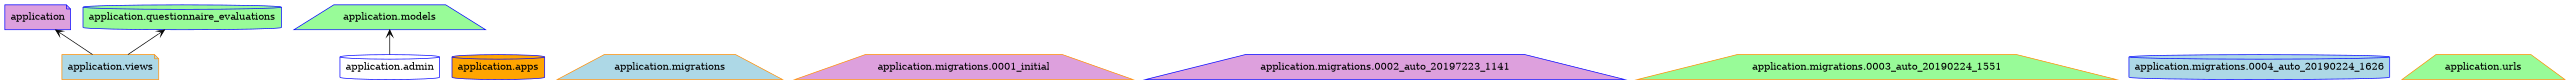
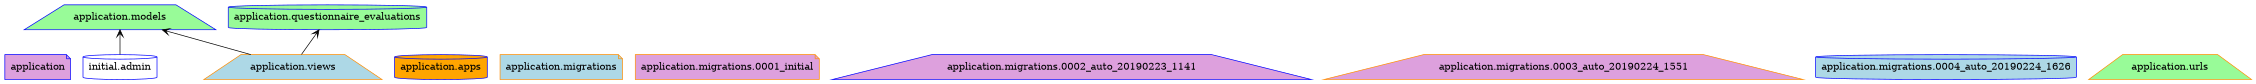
edge "application.views" -> "application": now "application.views" -> "application.models"
node "application.views": shape note -> trapezium
node "application.admin": label "application.admin" -> "initial.admin"
node "application.migrations": shape trapezium -> note
node "application.migrations.0001_initial": shape trapezium -> note
node "application.migrations.0002_auto_20197223_1141": label "application.migrations.0002_auto_20197223_1141" -> "application.migrations.0002_auto_20190223_1141"
node "application.migrations.0003_auto_20190224_1551": fillcolor palegreen -> plum
